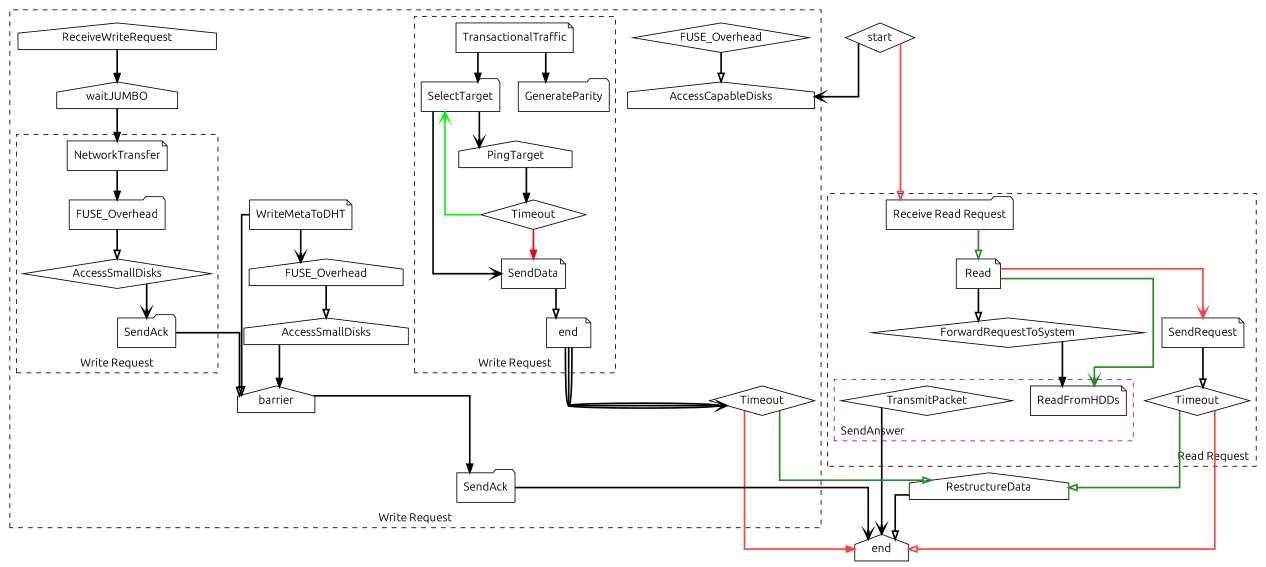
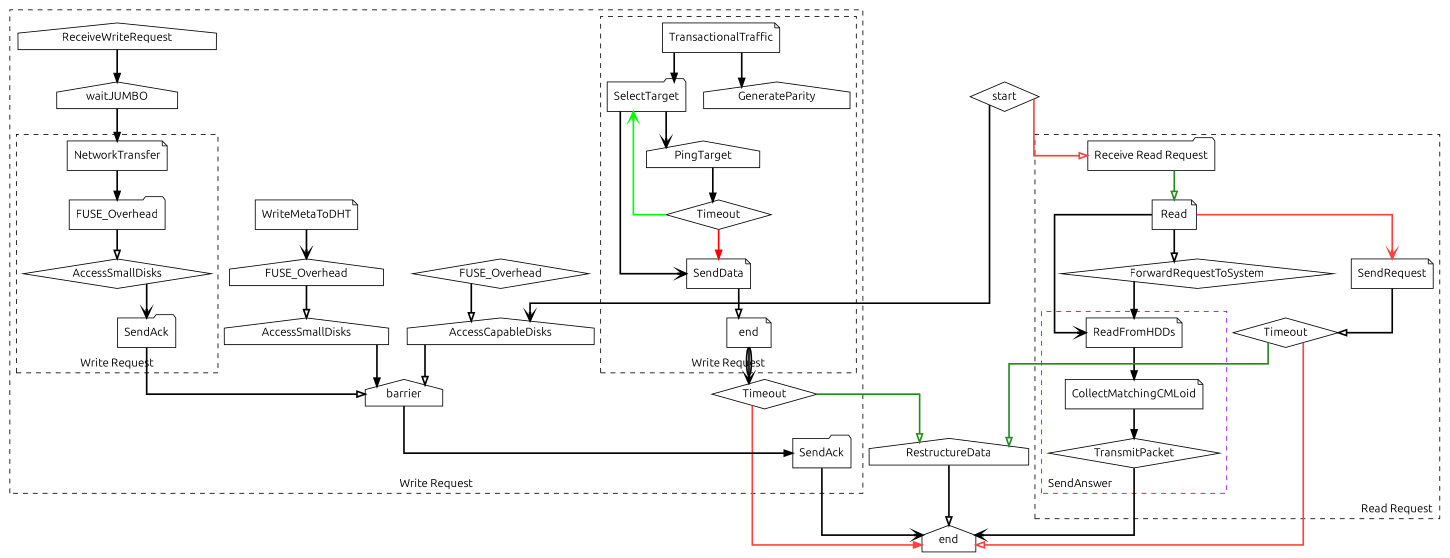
node "GenerateParity": shape folder -> house
edge "Read" -> "ReadFromHDDs": color forestgreen -> black
edge "WriteMetaToDHT" -> "barrier": now "AccessCapableDisks" -> "barrier"
node "CollectMatchingCMLoid": added
